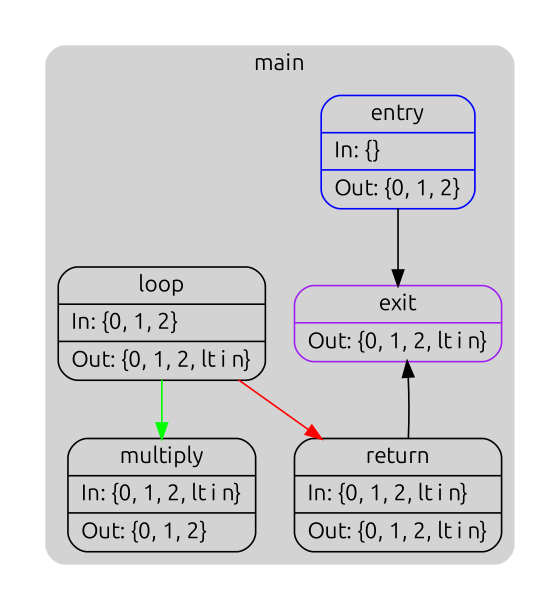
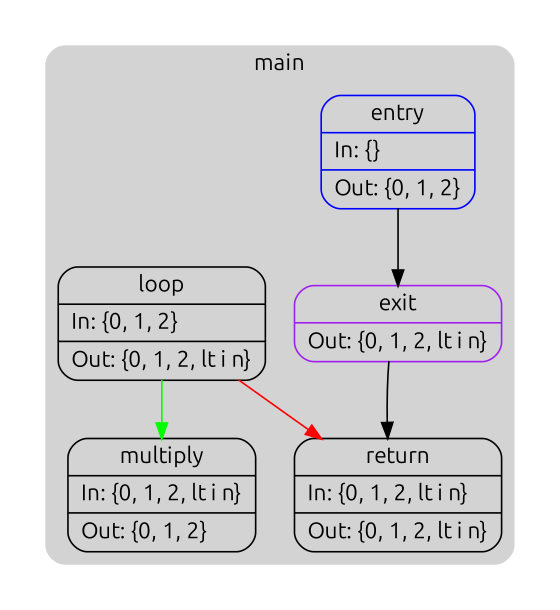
edge "return" -> "exit": reversed
